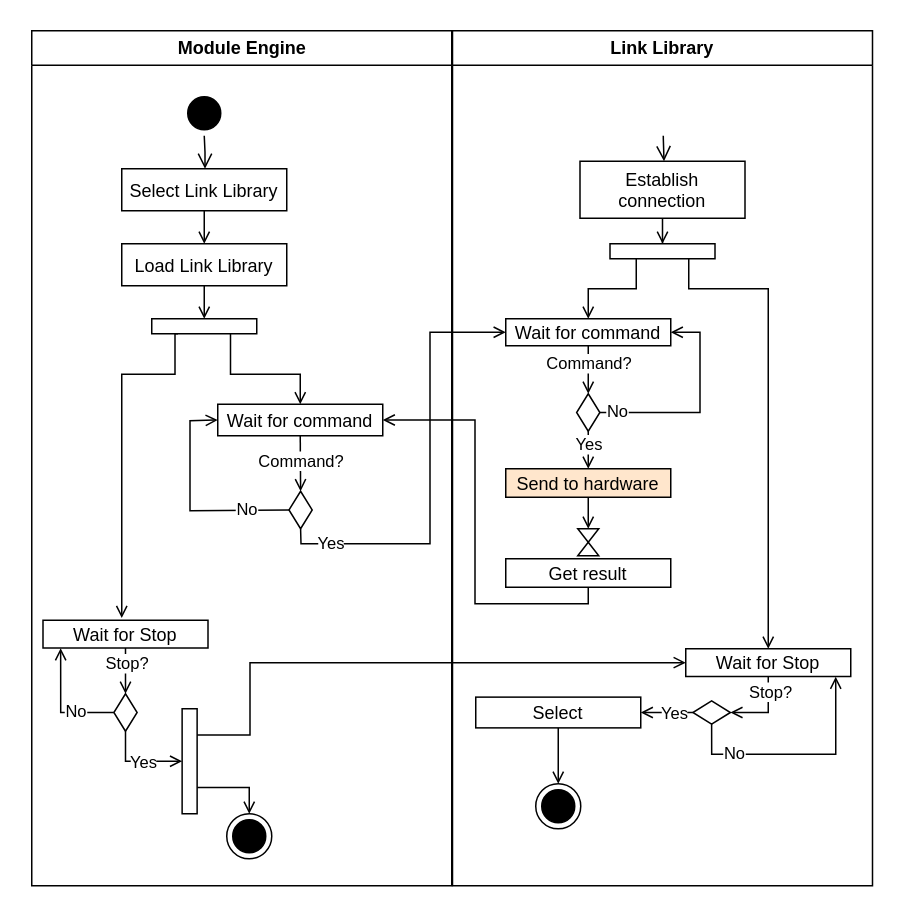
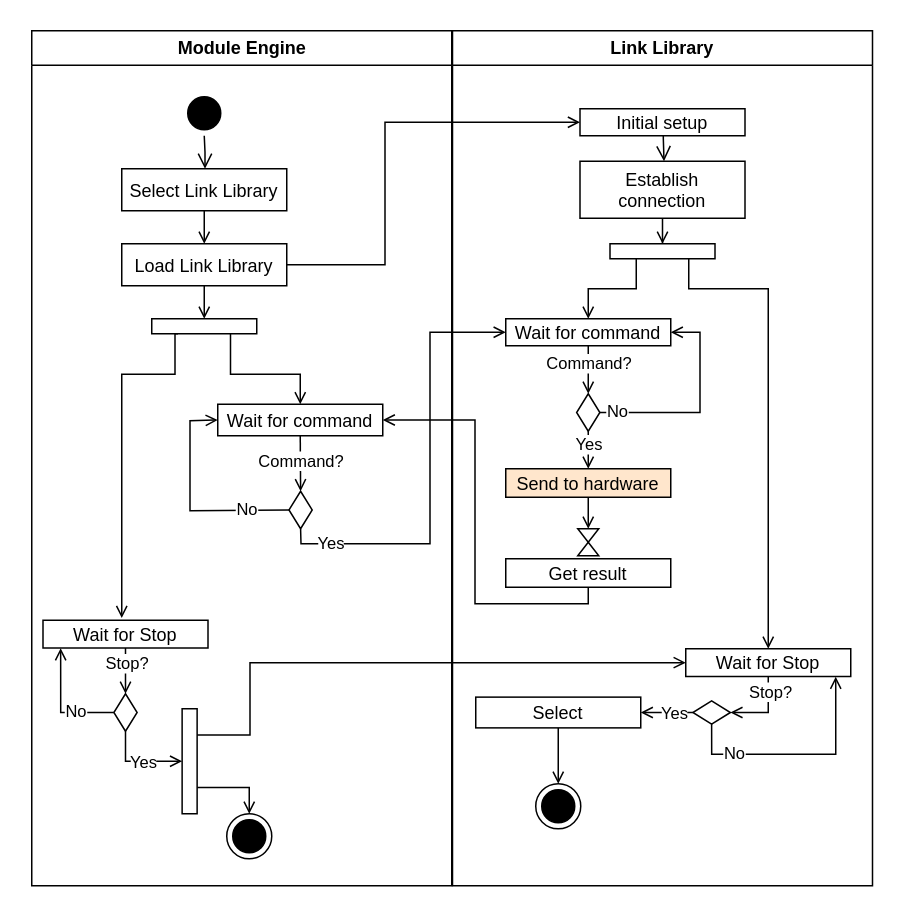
node "Initial setup": added
edge "Load Link Library" -> "Initial setup": added
